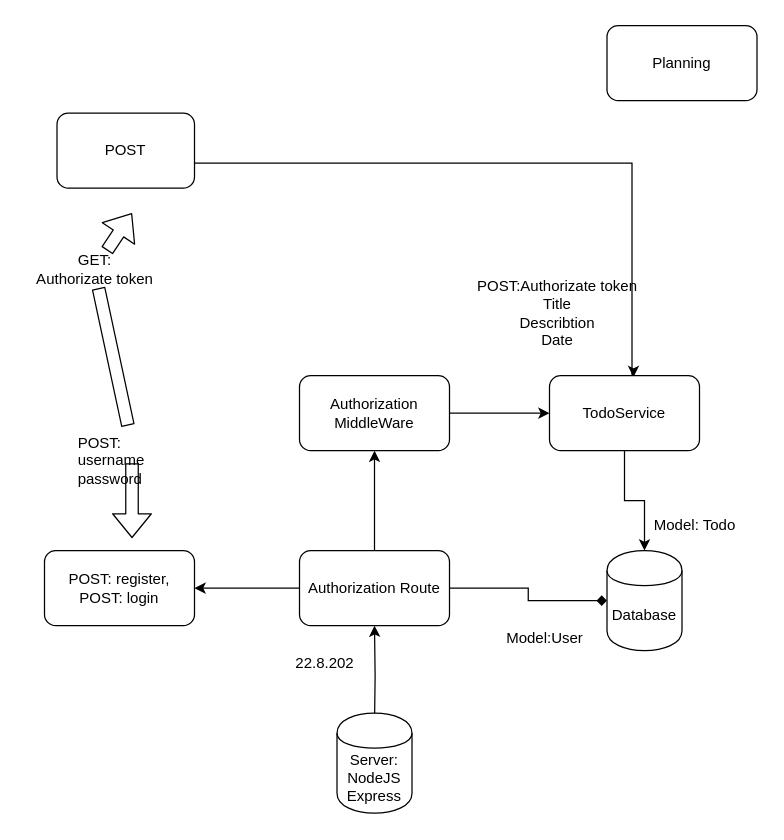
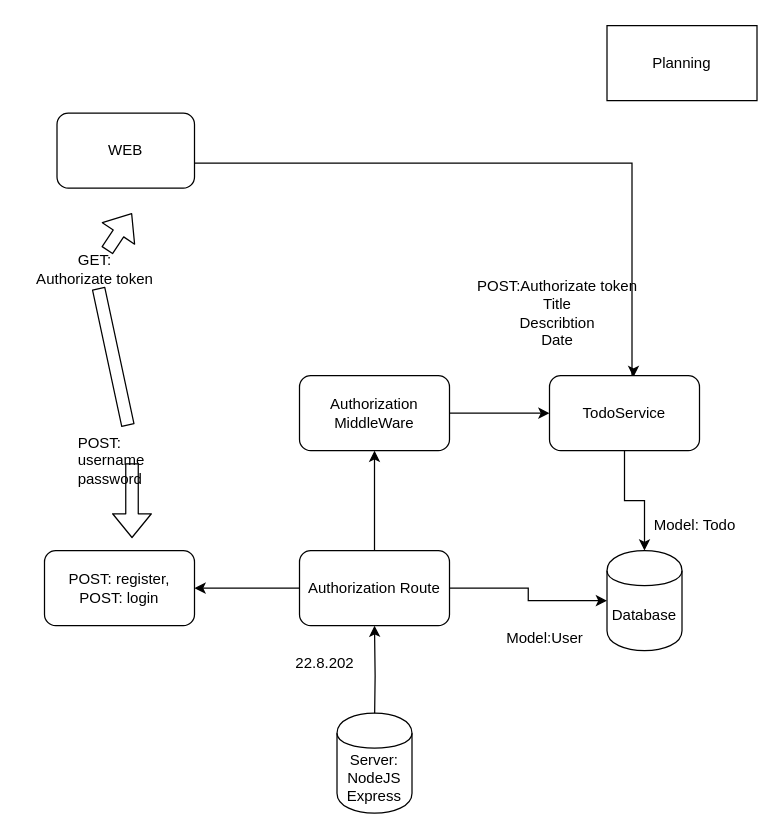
node "Planning": shape rounded rectangle -> rectangle
node "POST": label "POST" -> "WEB"
edge "Authorization Route" -> "Database": arrowhead diamond -> classic
